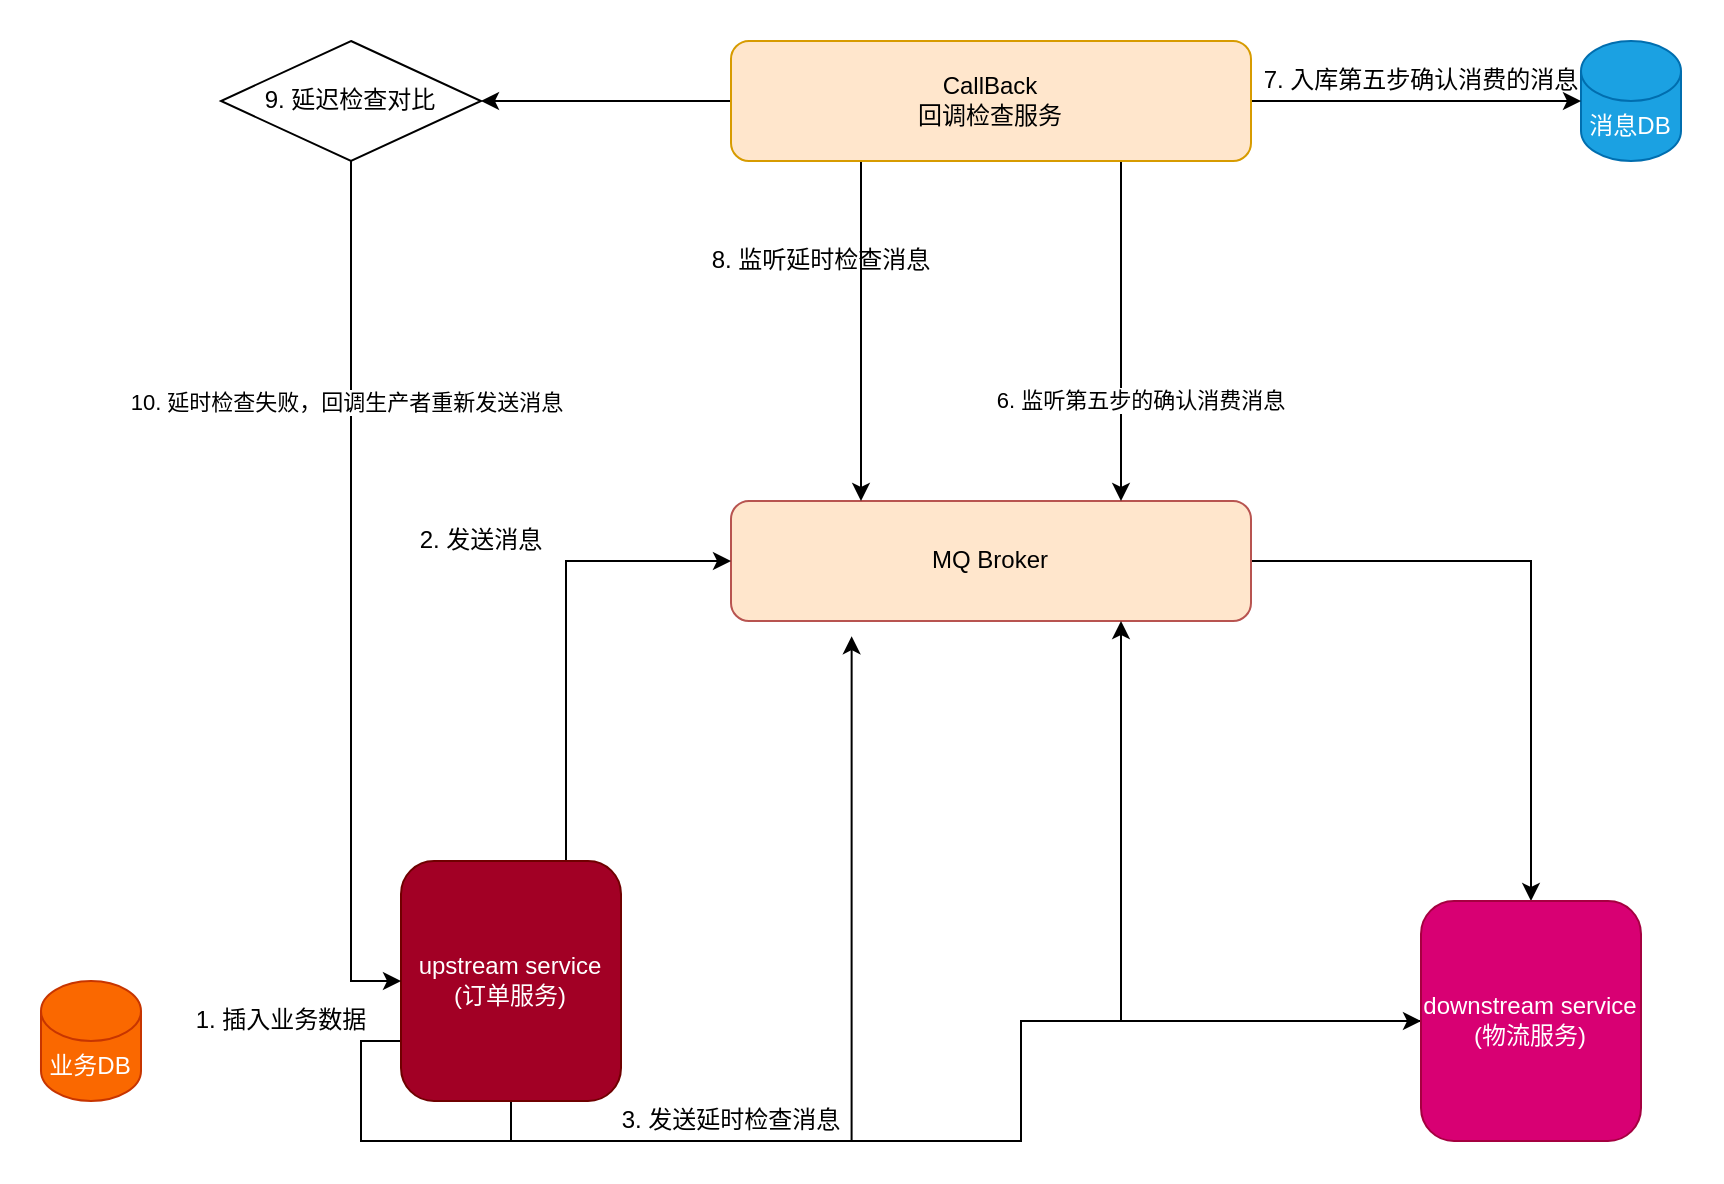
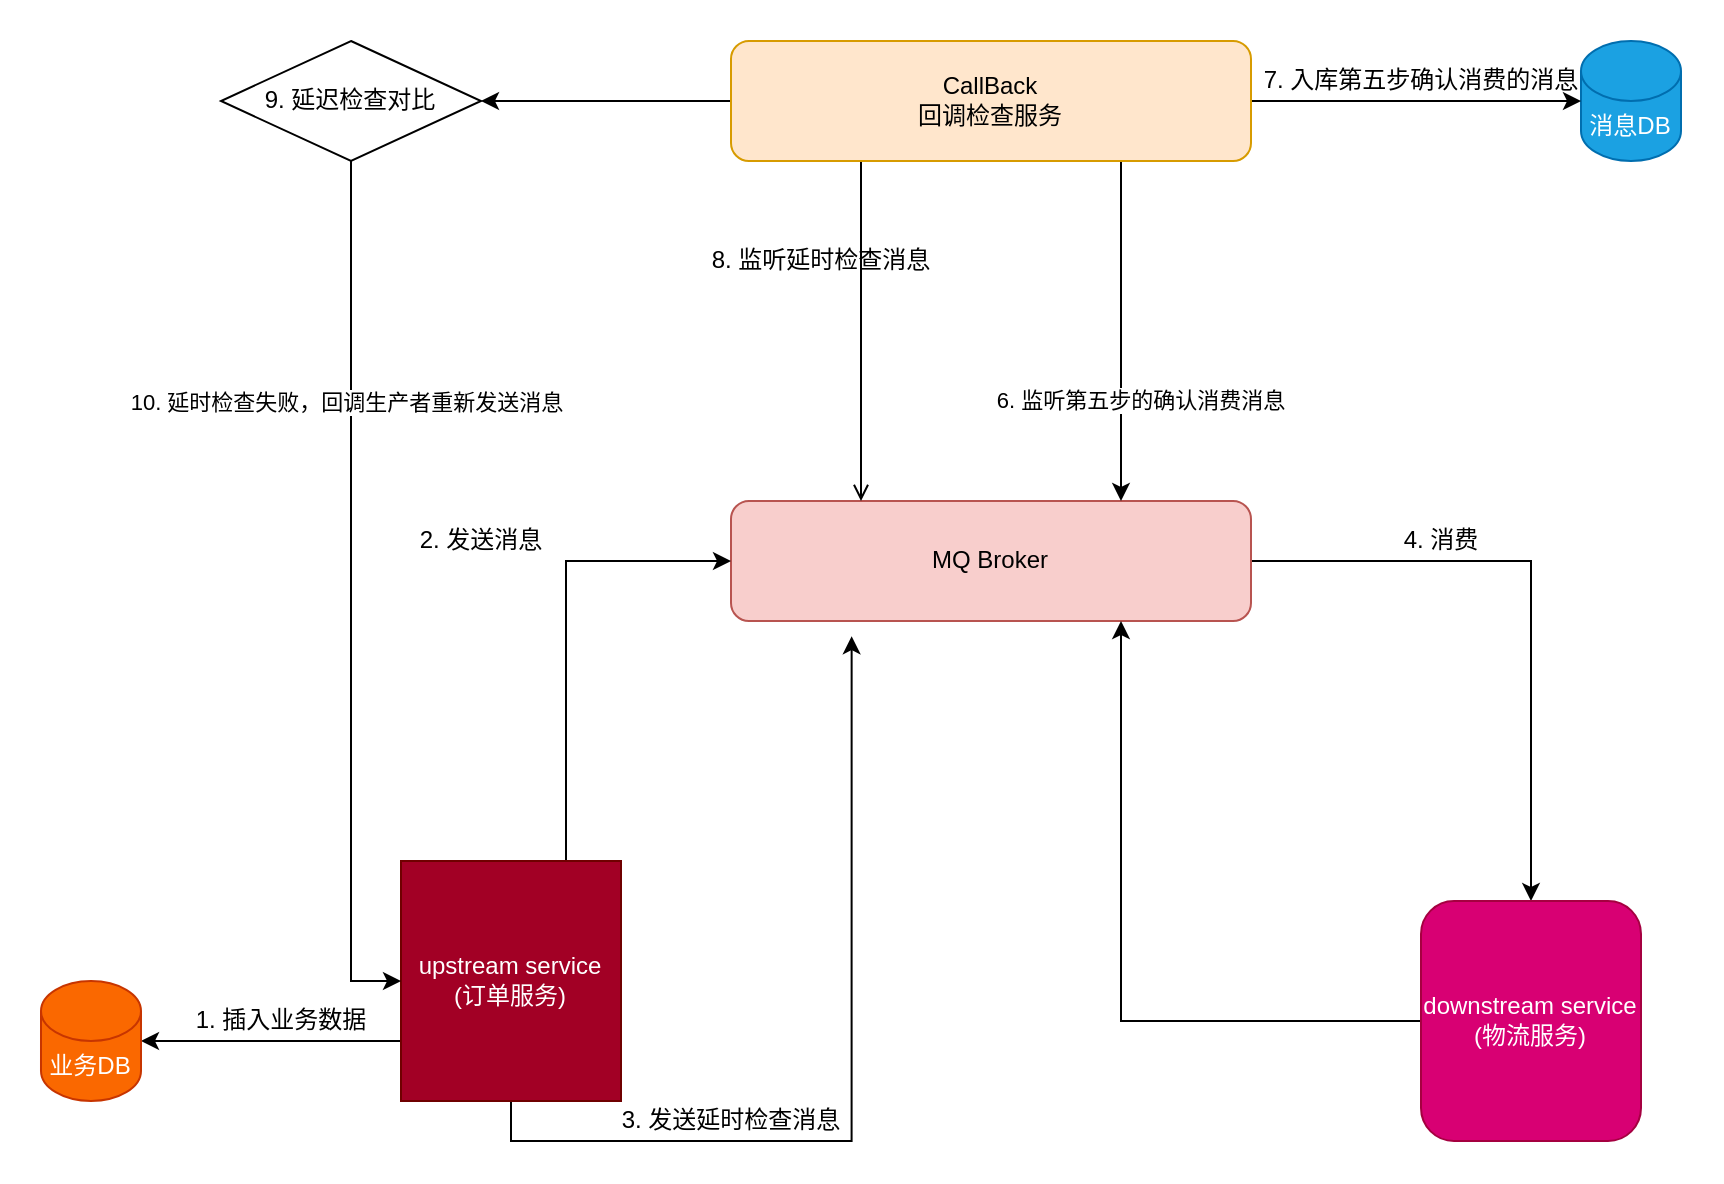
edge "CallBack 回调检查服务" -> "MQ Broker": arrowhead classic -> open
node "4. 消费": added
node "MQ Broker": fillcolor #ffe6cc -> #f8cecc
node "upstream service (订单服务)": shape rounded rectangle -> rectangle
edge "upstream service (订单服务)" -> "downstream service (物流服务)": now "upstream service (订单服务)" -> "业务DB"
